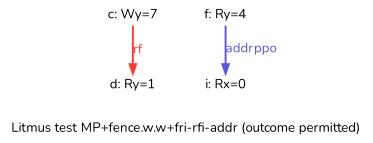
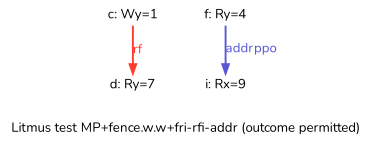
node "c: Wy=7": label "c: Wy=7" -> "c: Wy=1"
node "d: Ry=1": label "d: Ry=1" -> "d: Ry=7"
node "i: Rx=0": label "i: Rx=0" -> "i: Rx=9"
